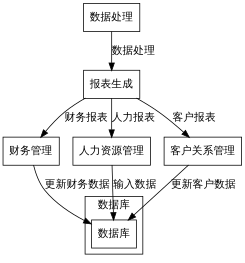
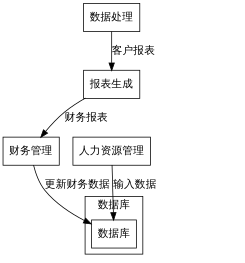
edge "数据处理" -> "报表生成": label "数据处理" -> "客户报表"
edge "报表生成" -> "人力资源管理": removed, label "人力报表"
node "客户关系管理": removed
